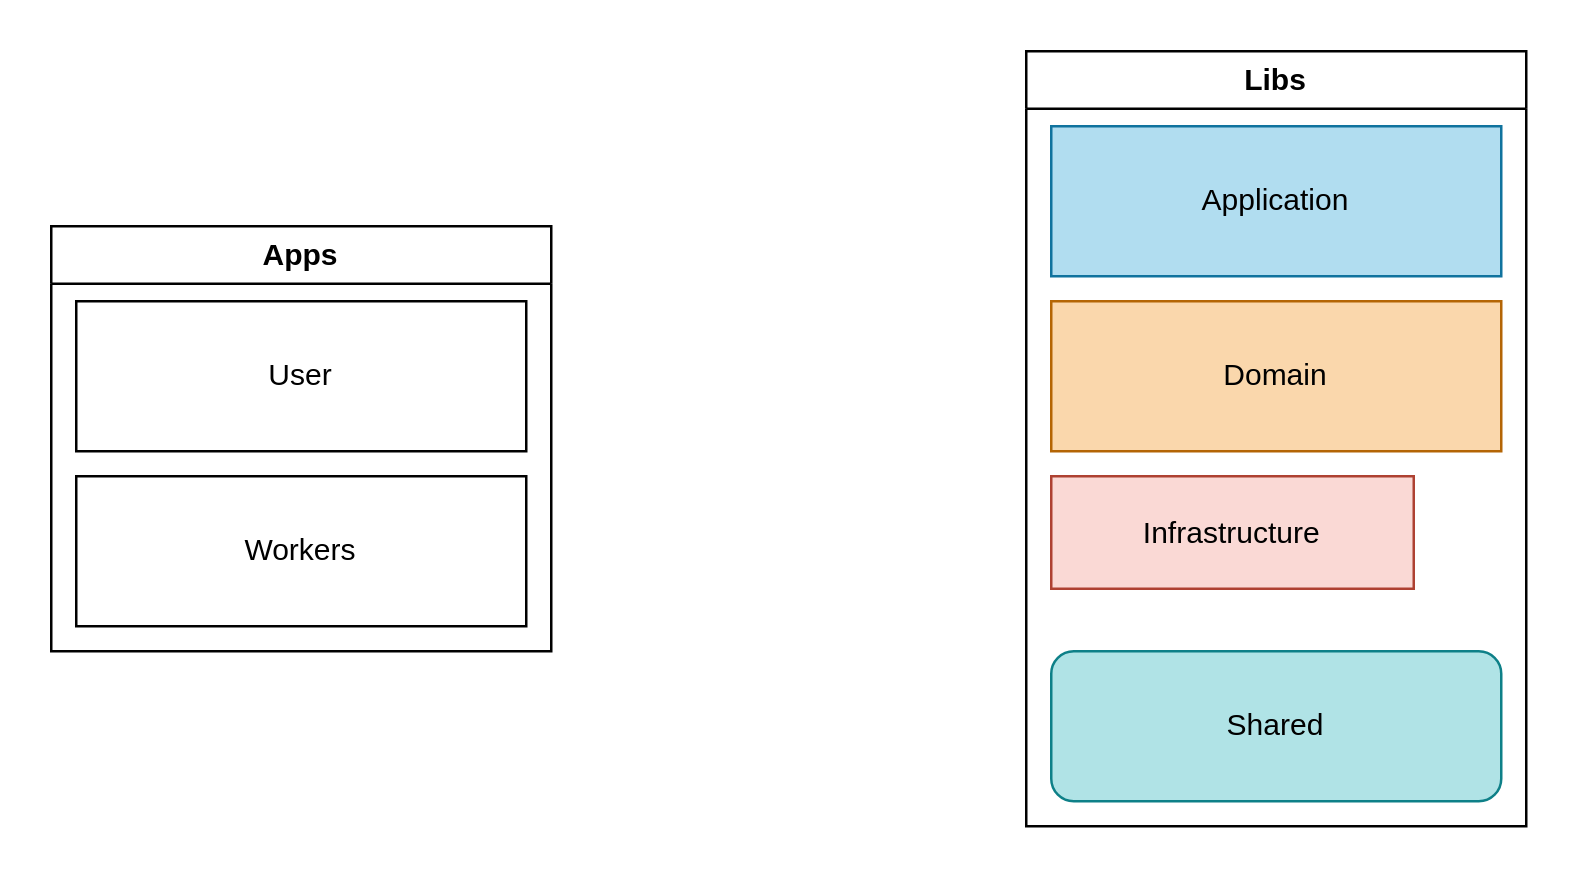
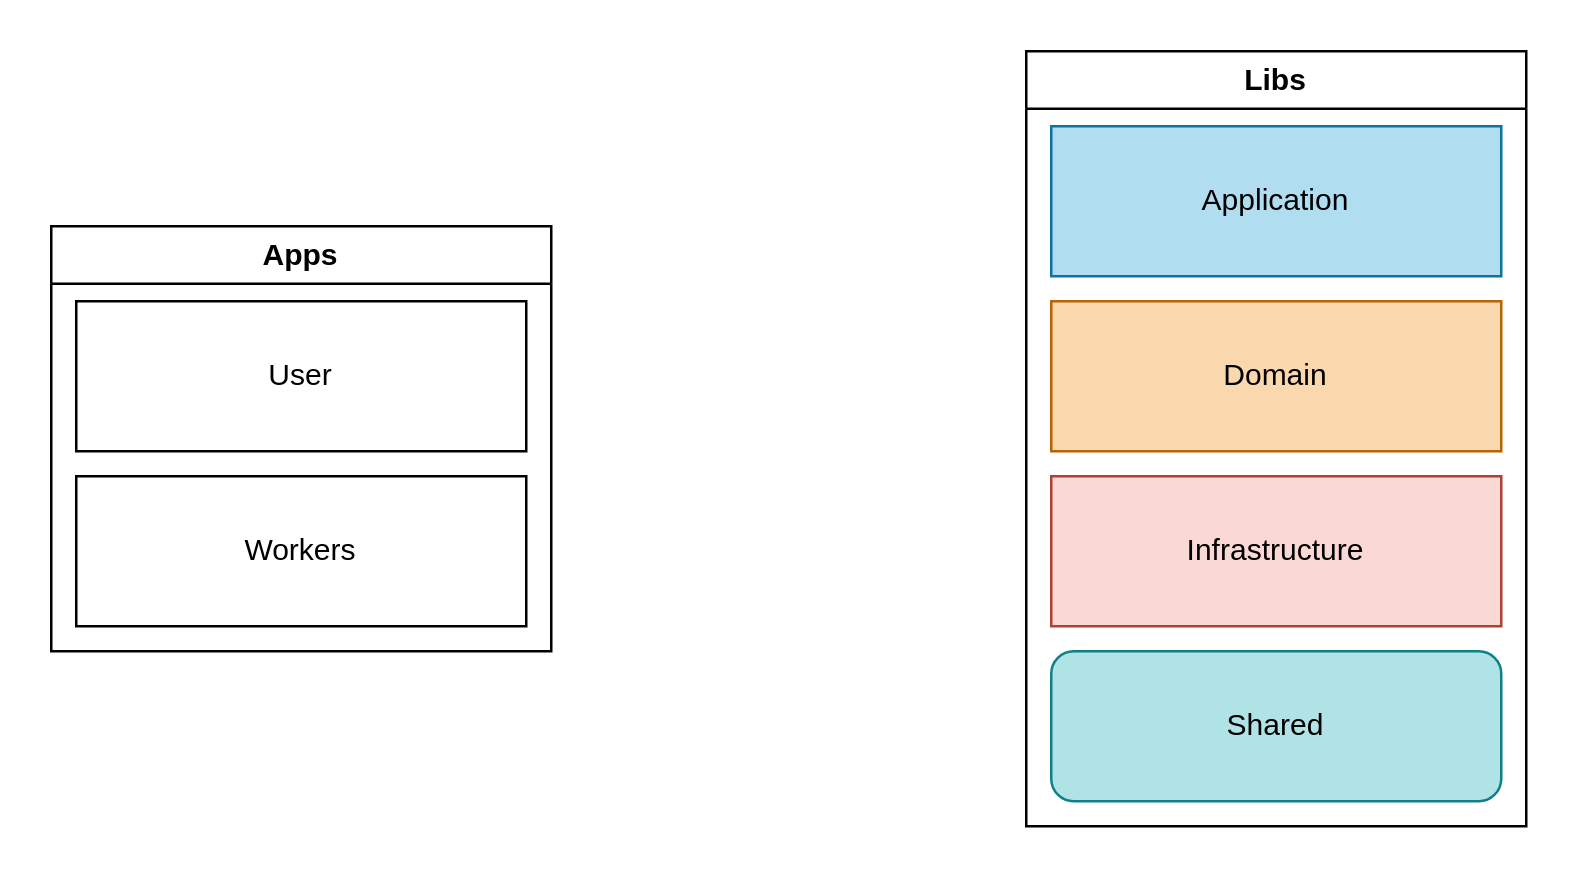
node "Infrastructure": size 363x113 -> 450x150
